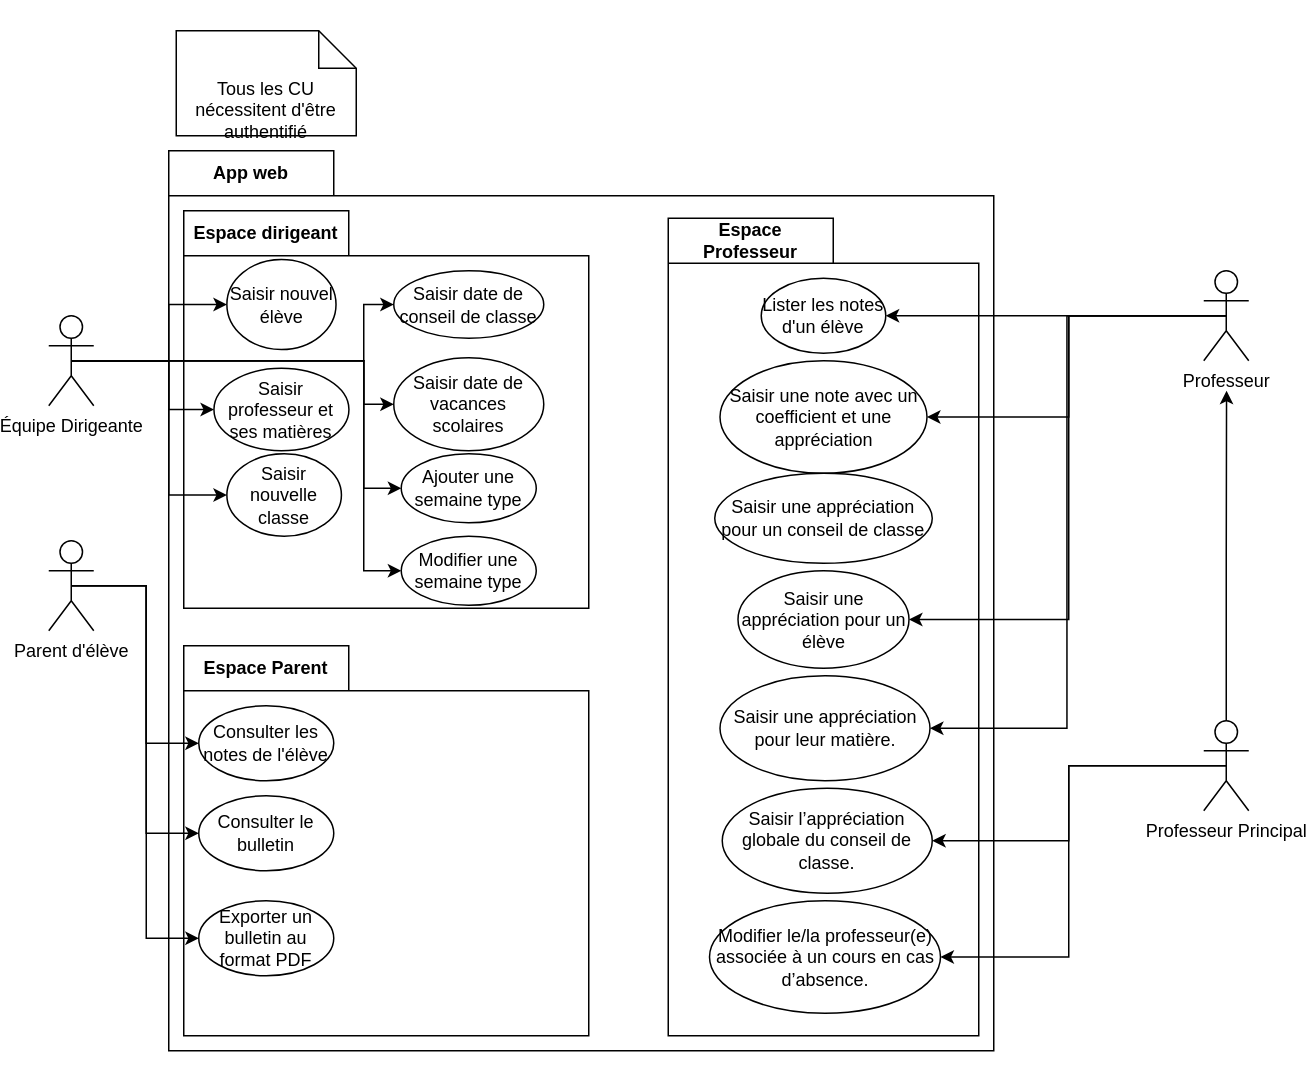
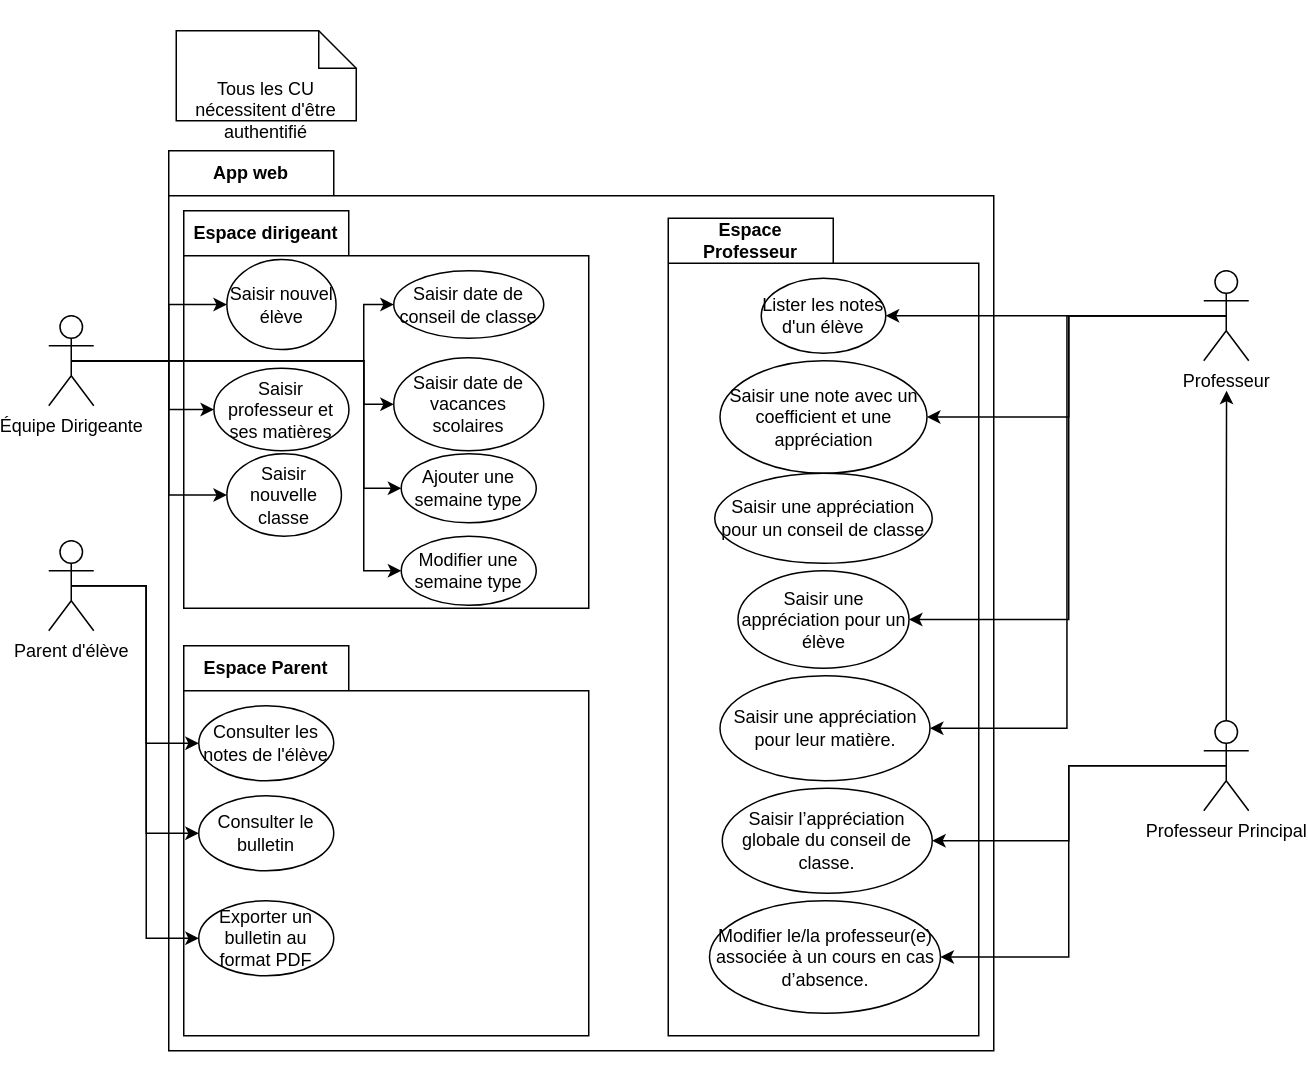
node "Tous les CU nécessitent d'être authentifié": size 180x105 -> 180x90
